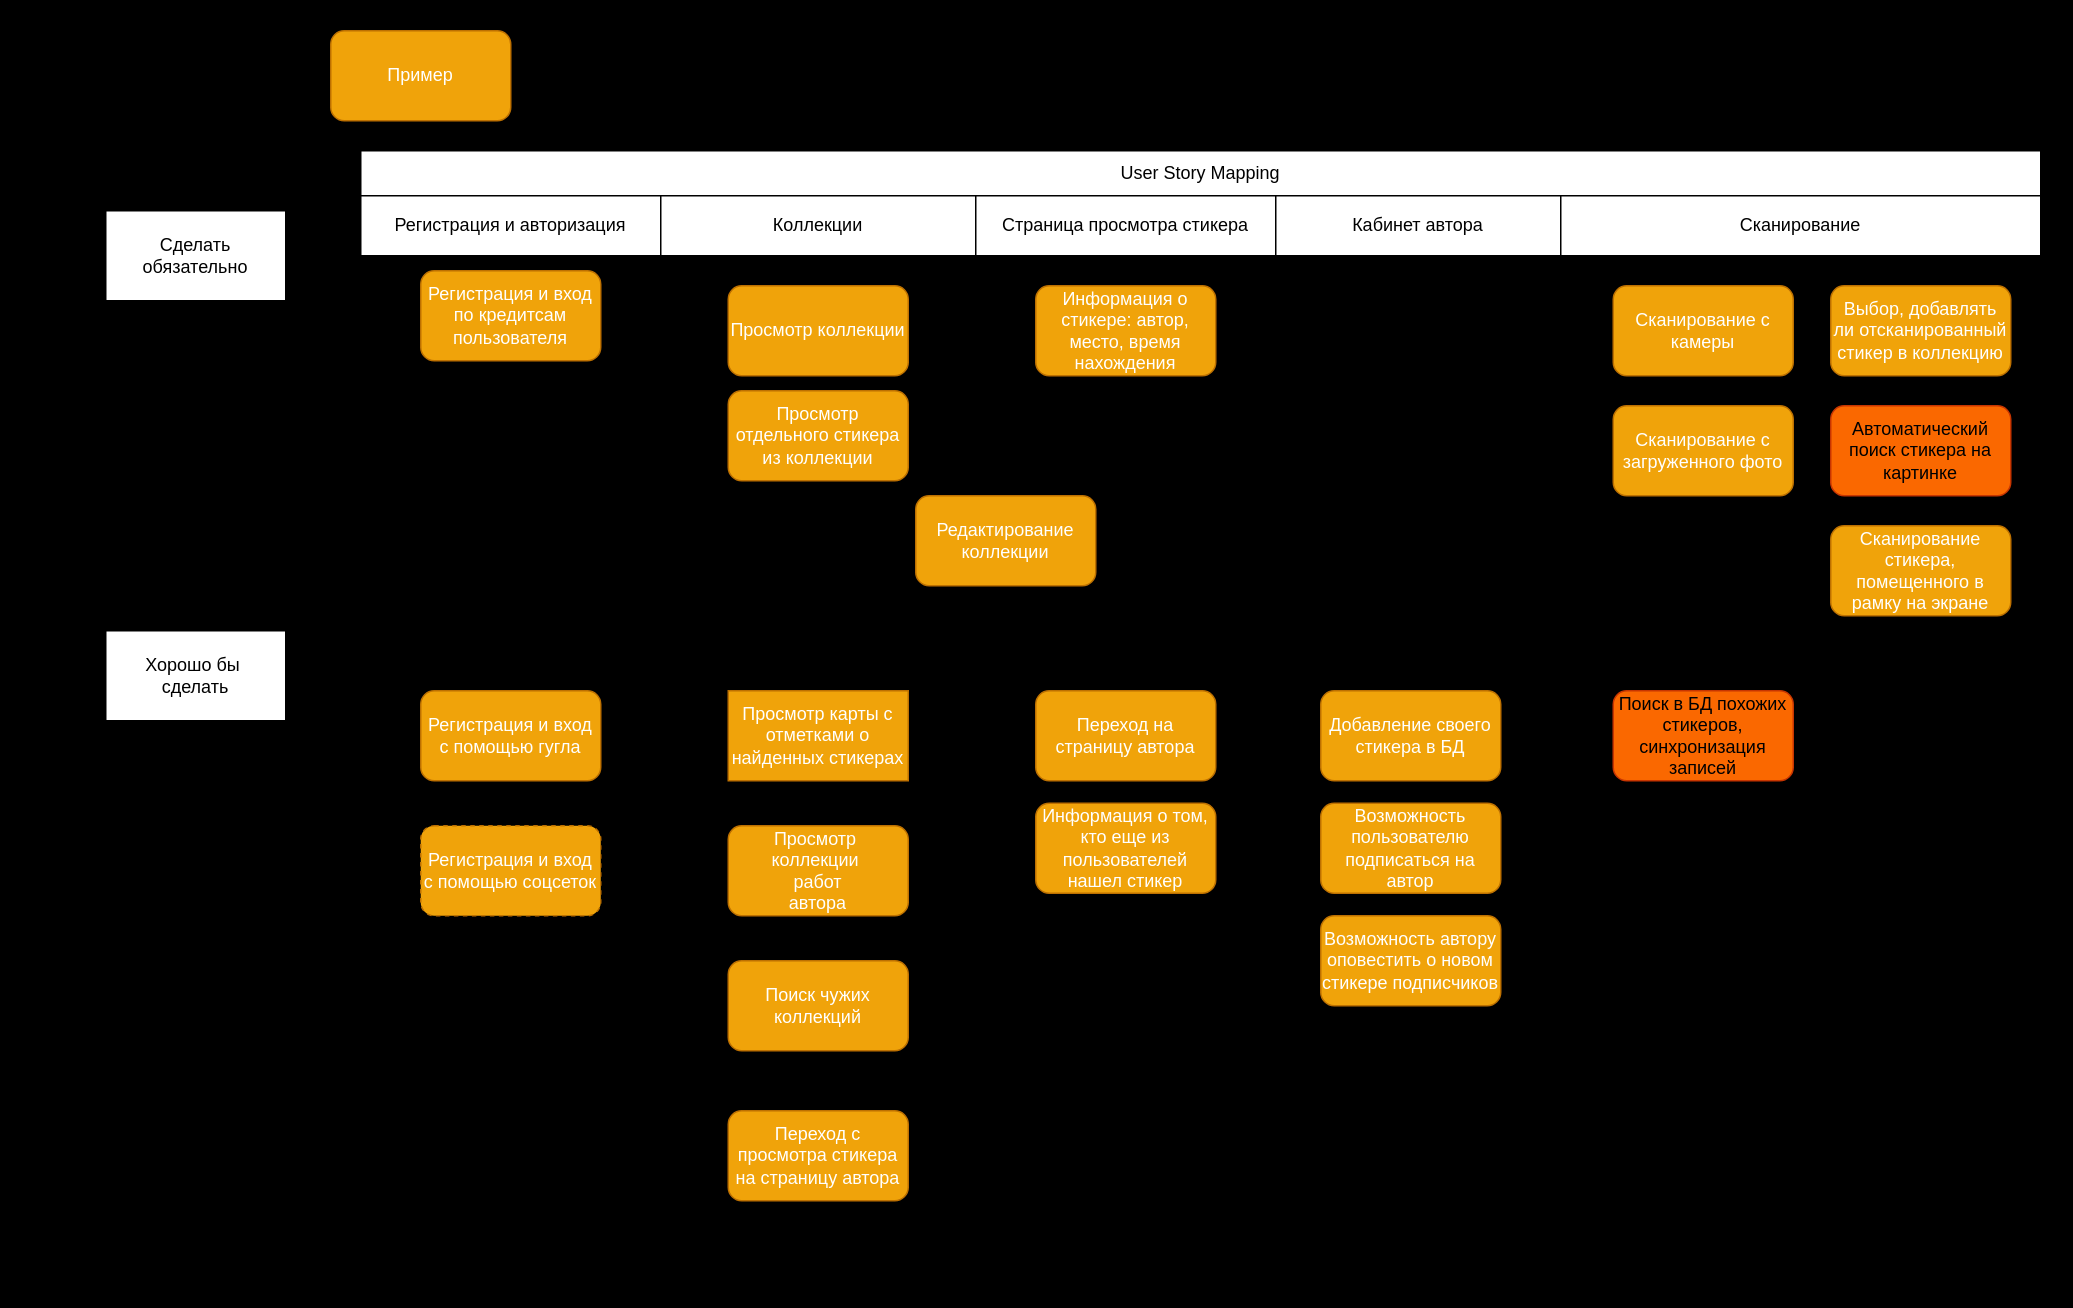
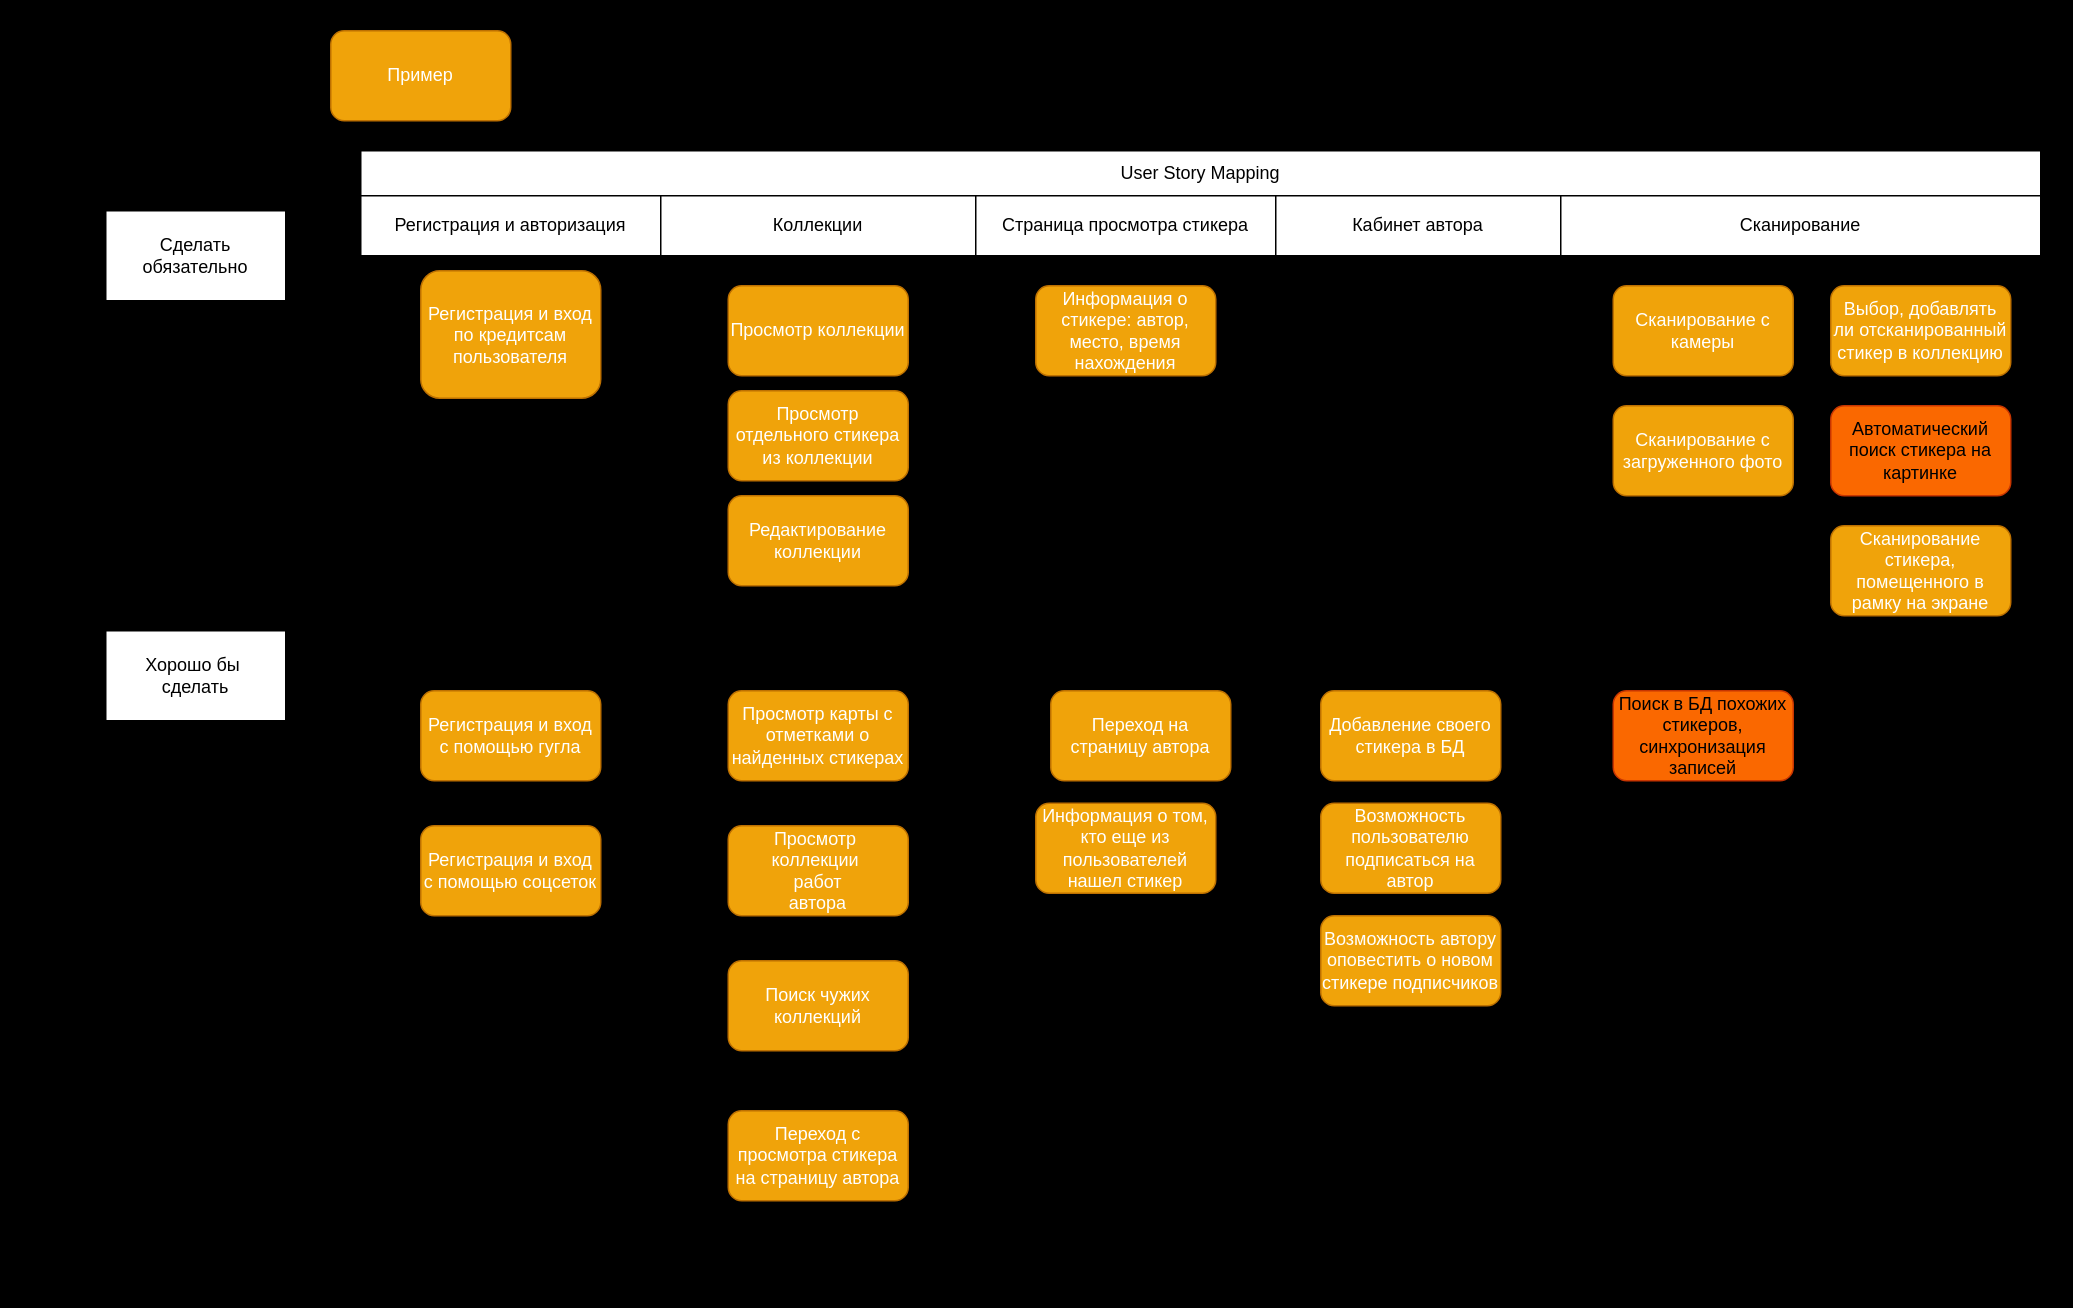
node "Регистрация и вход по кредитсам пользователя": size 180x90 -> 180x128
node "Редактирование коллекции": moved (1006, 541) -> (818, 541)
node "Просмотр карты с отметками о найденных стикерах": shape rectangle -> rounded rectangle
node "Переход на страницу автора": moved (1126, 736) -> (1141, 736)
node "Регистрация и вход с помощью соцсеток": style dashed -> solid
